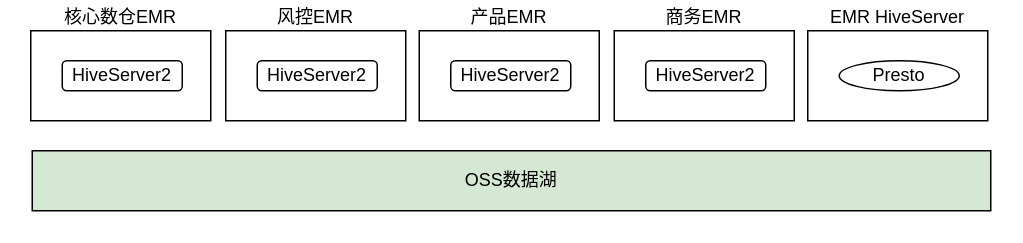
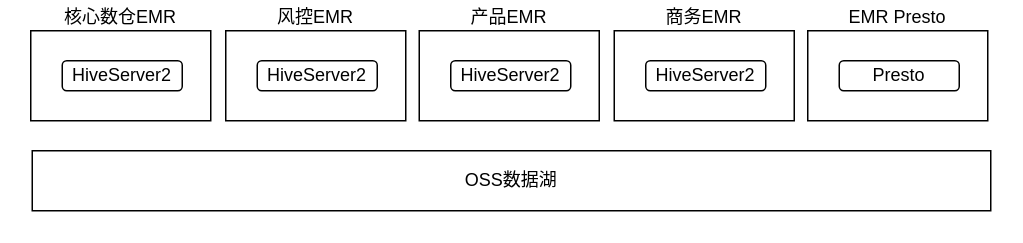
node "EMR HiveServer": label "EMR HiveServer" -> "EMR Presto"
node "Presto": shape ellipse -> rounded rectangle
node "OSS数据湖": fillcolor #d5e8d4 -> #ffffff
